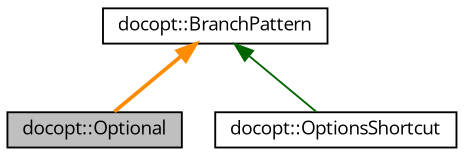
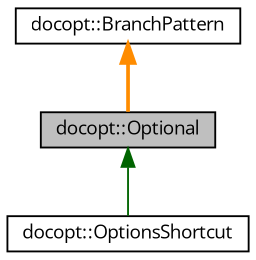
edge "docopt::OptionsShortcut" -> "docopt::BranchPattern": now "docopt::OptionsShortcut" -> "docopt::Optional"
